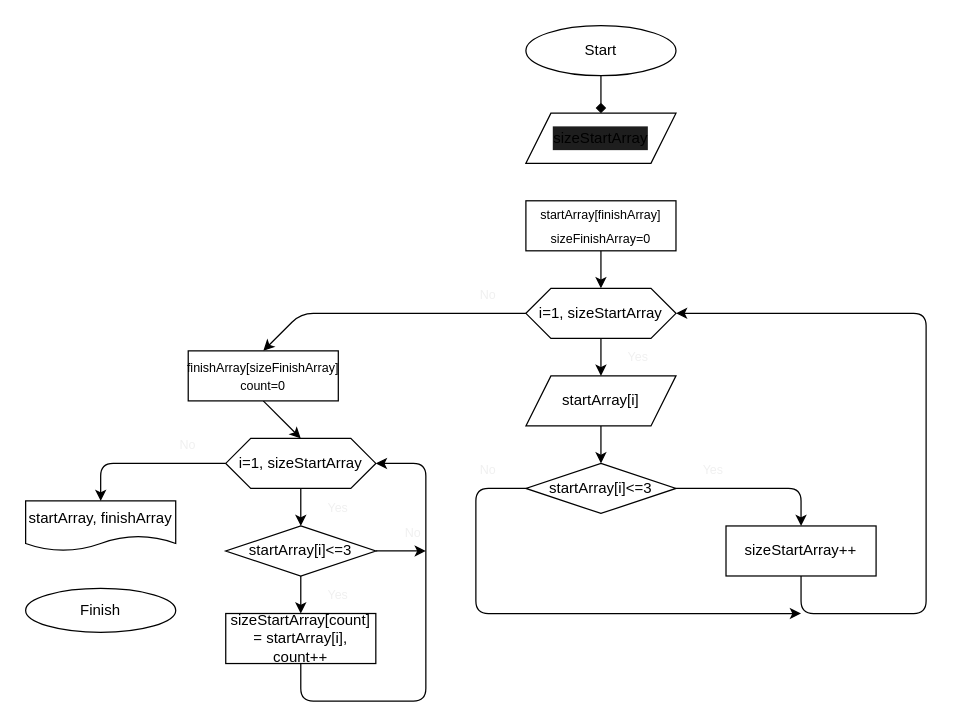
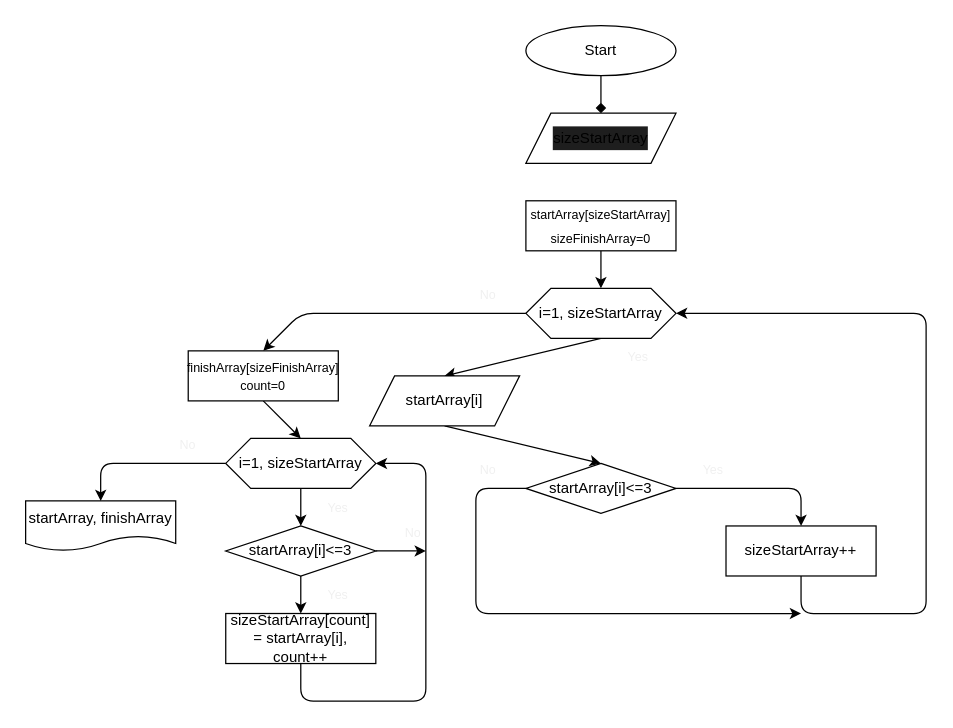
node "startArray[finishArray] sizeFinishArray=0": label "startArray[finishArray] sizeFinishArray=0" -> "startArray[sizeStartArray] sizeFinishArray=0"
node "startArray[i]": moved (601, 401) -> (444, 401)
node "Finish": removed
